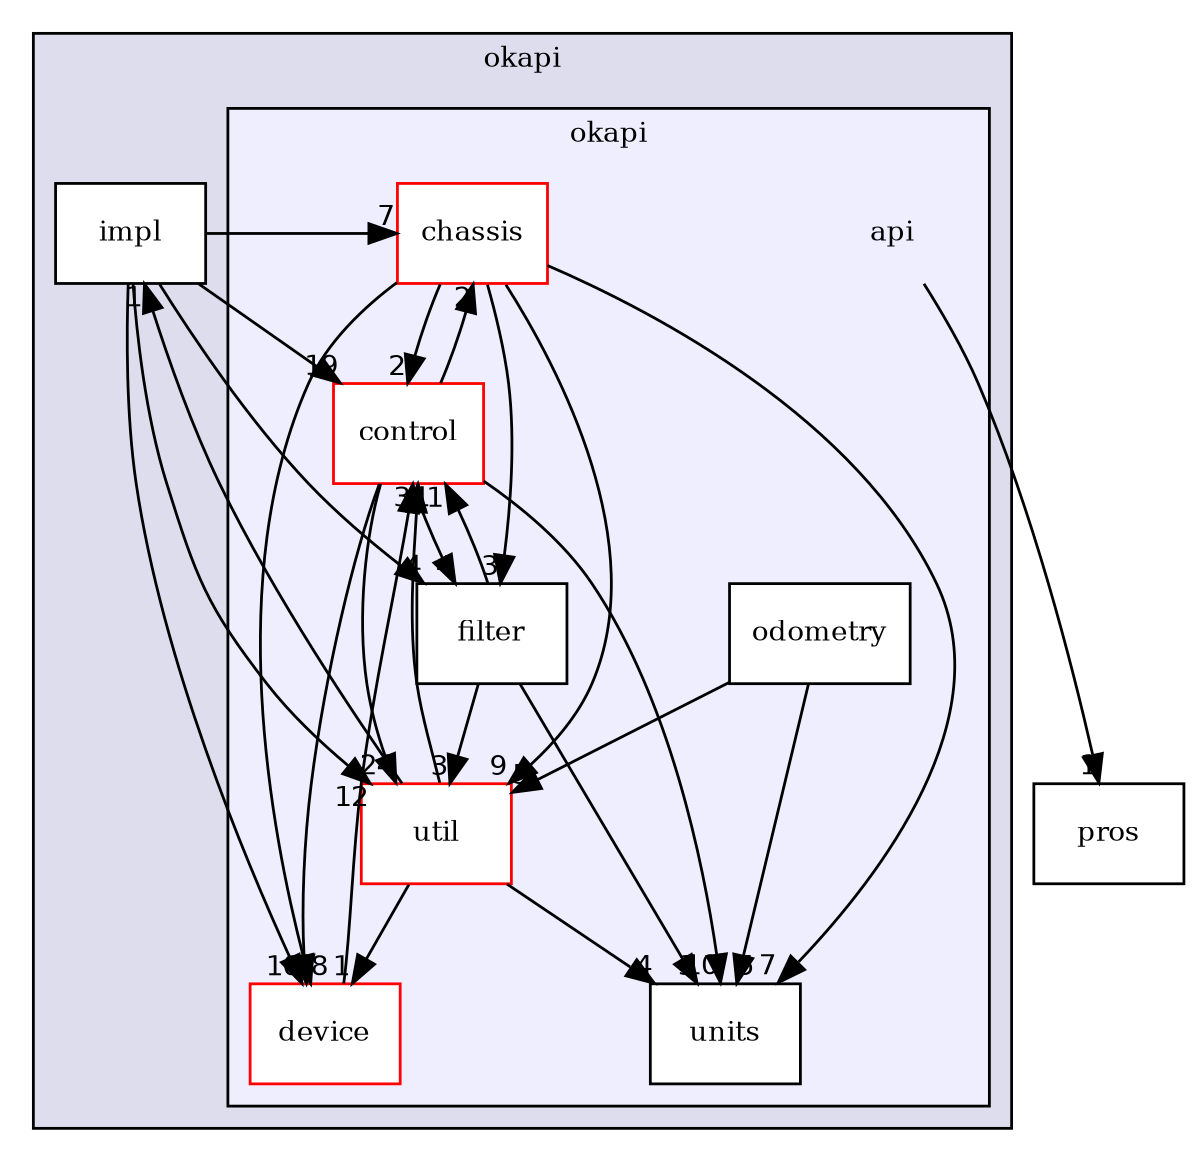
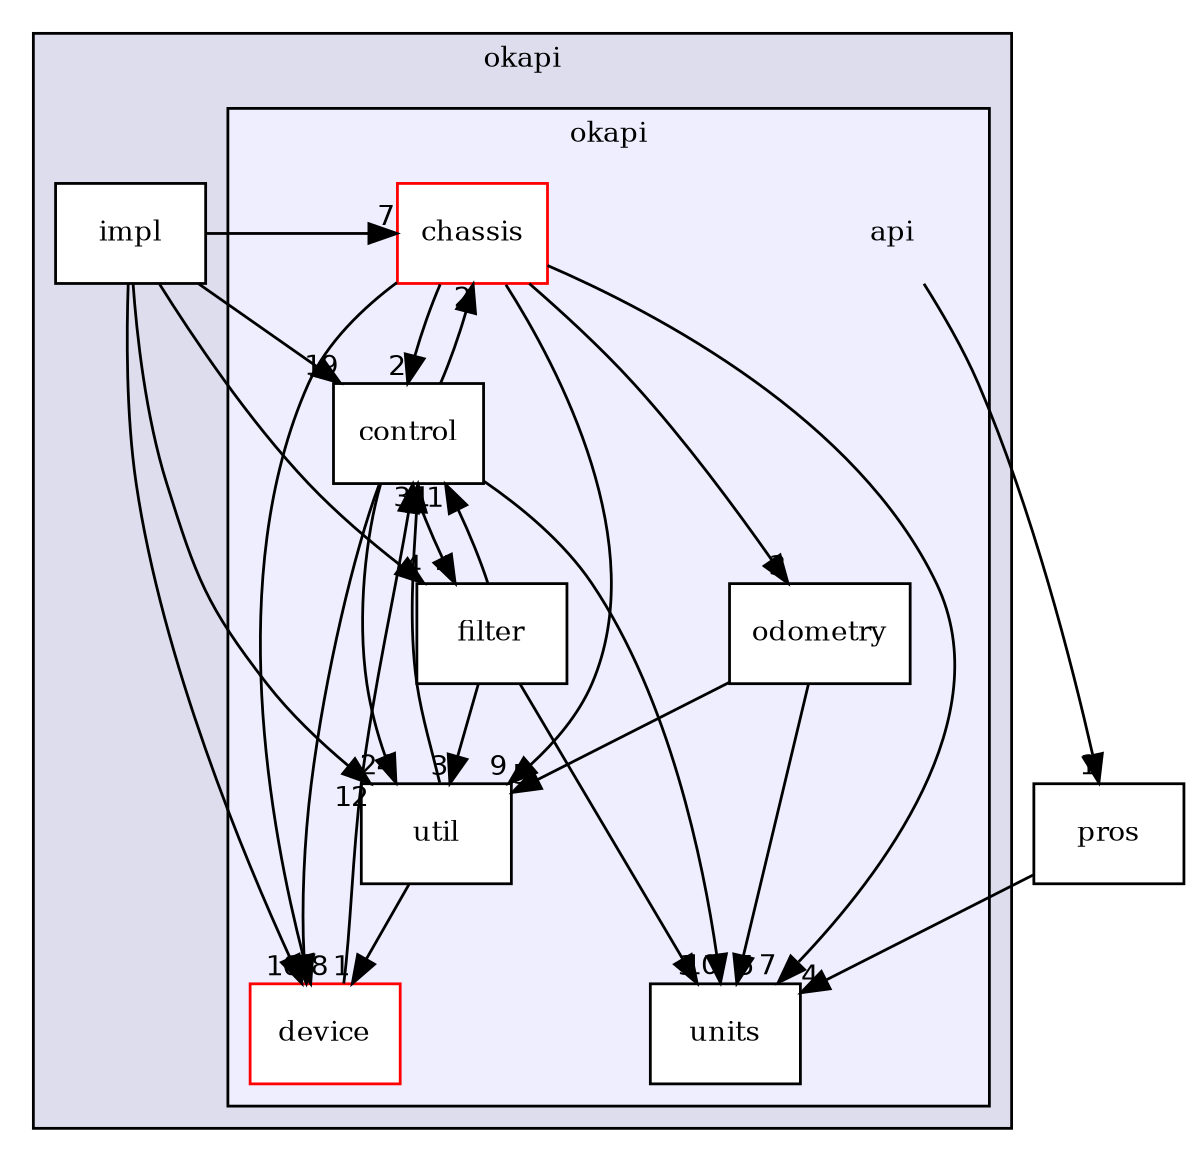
edge "chassis" -> "filter": now "chassis" -> "odometry"
node "control": color red -> black
edge "util" -> "impl": removed
node "util": color red -> black
edge "util" -> "units": now "pros" -> "units"
